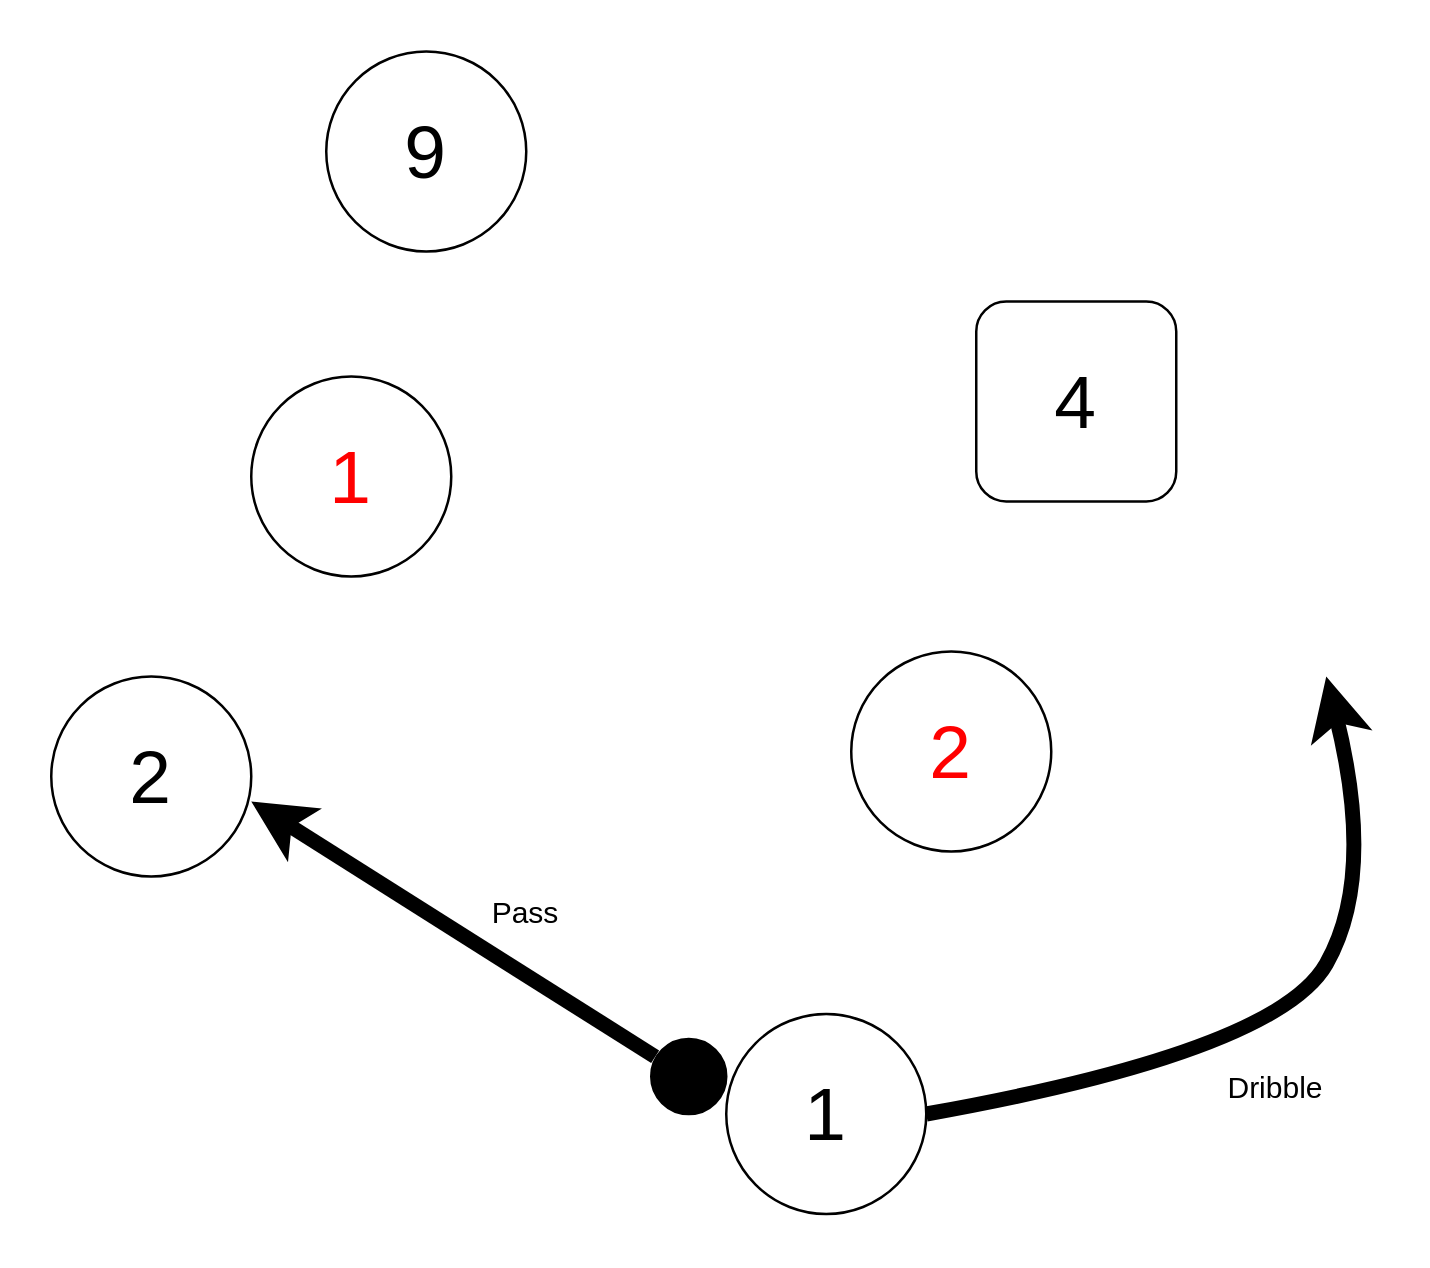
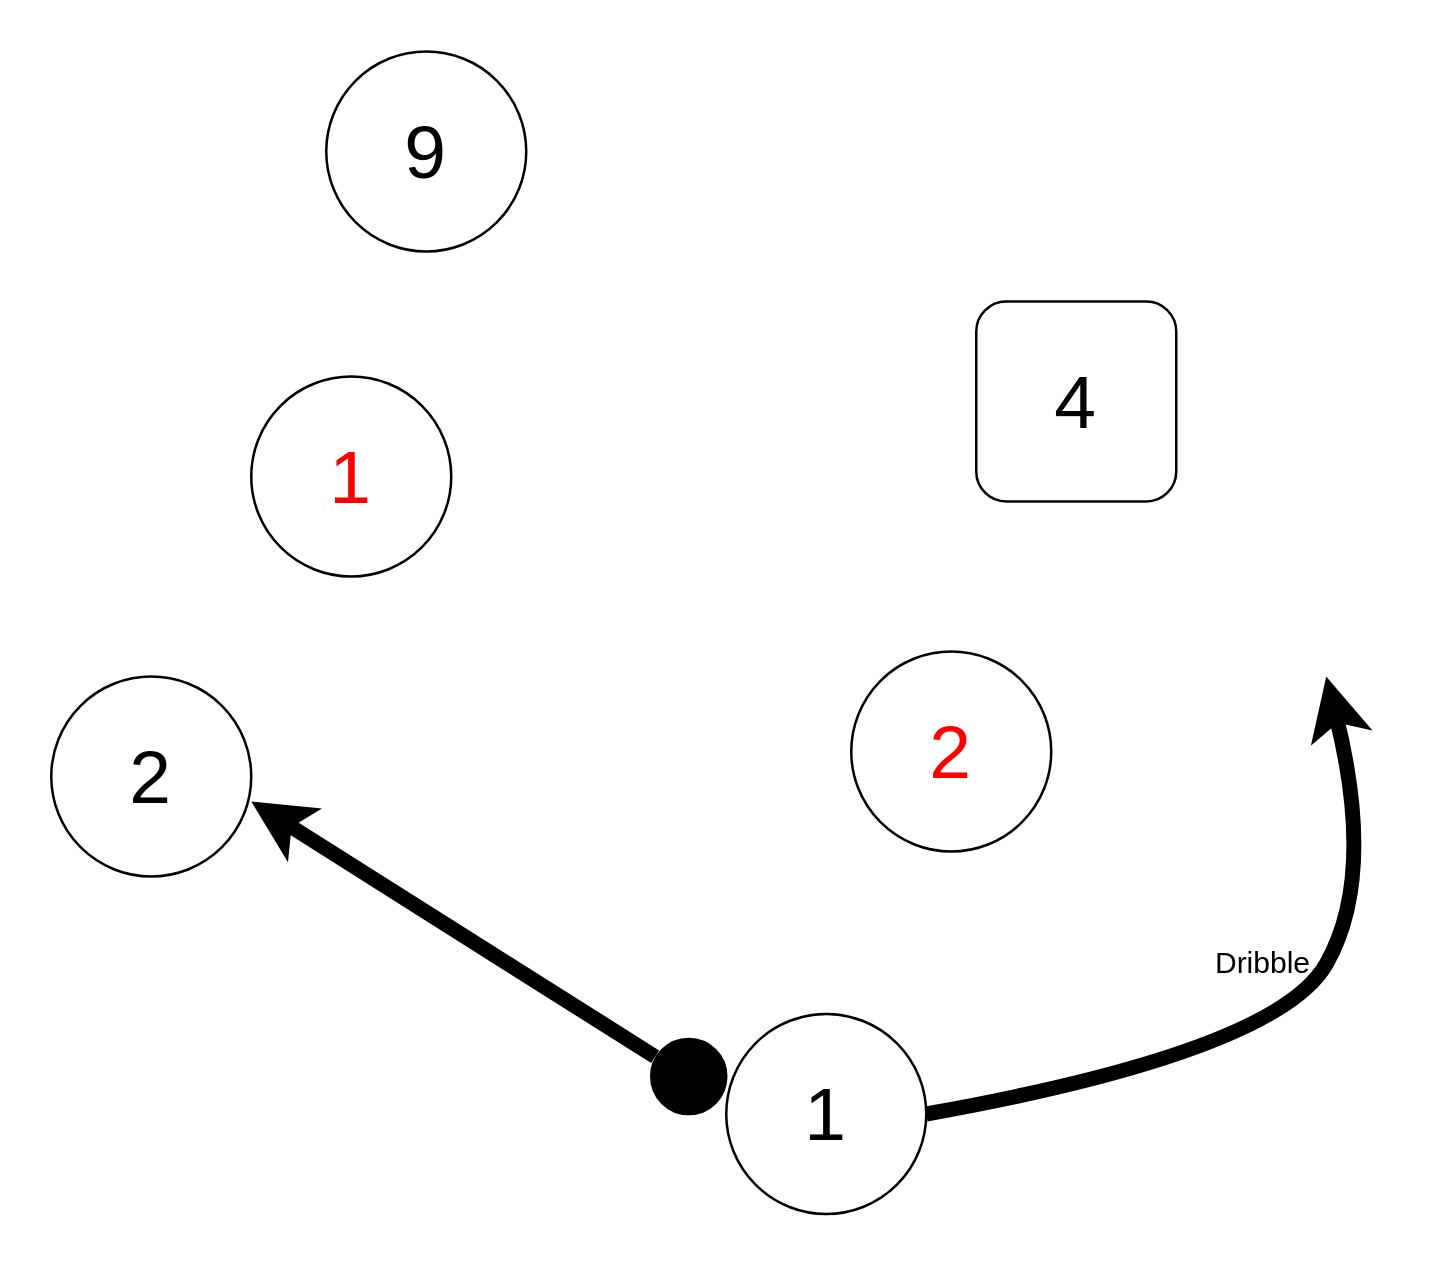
node "Pass": removed
node "Dribble": moved (1276, 1089) -> (1264, 964)
